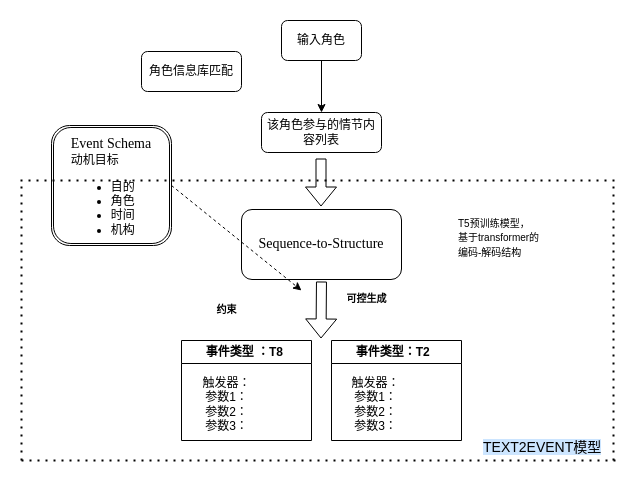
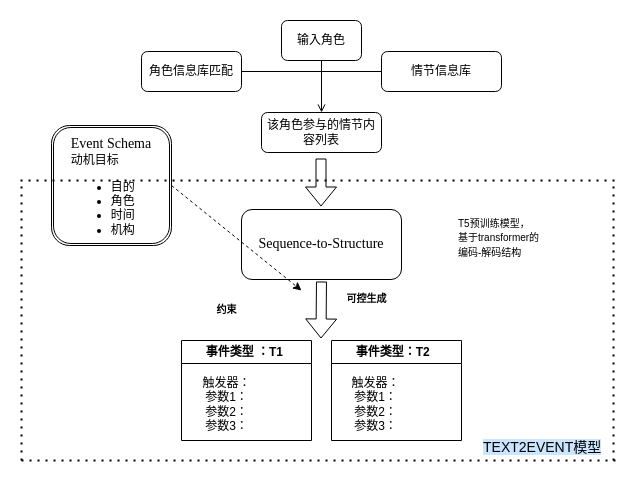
edge "角色信息库匹配" -- "情节信息库": added
node "情节信息库": added
edge "输入角色" -> "该角色参与的情节内容列表": arrowhead classic -> open
node "事件类型 ：T8": label "事件类型 ：T8" -> "事件类型 ：T1"
